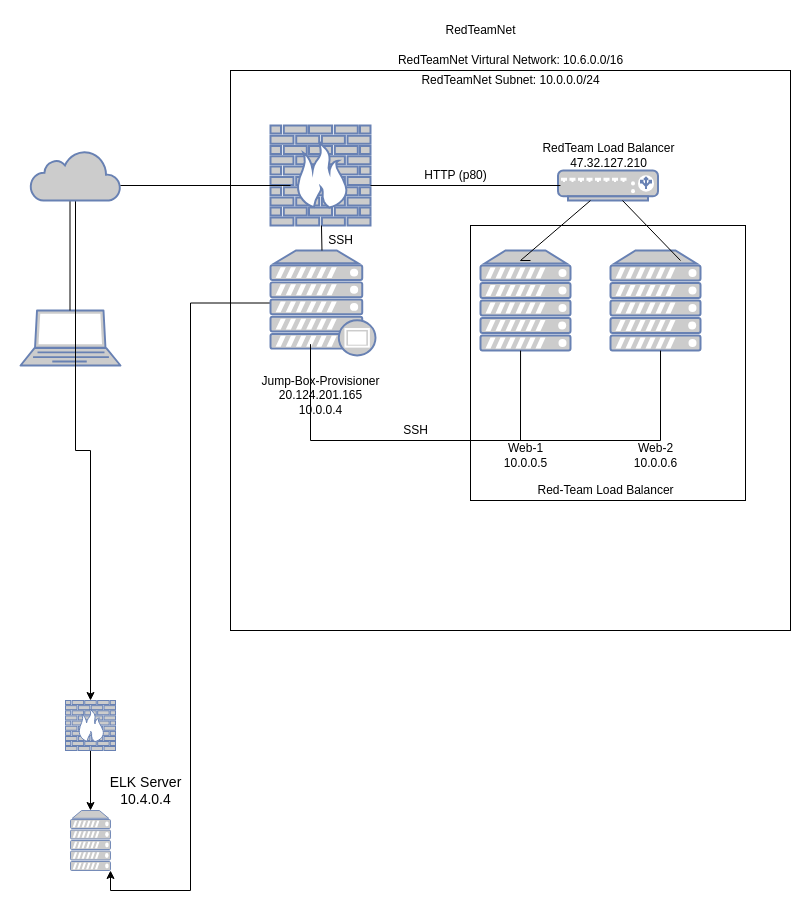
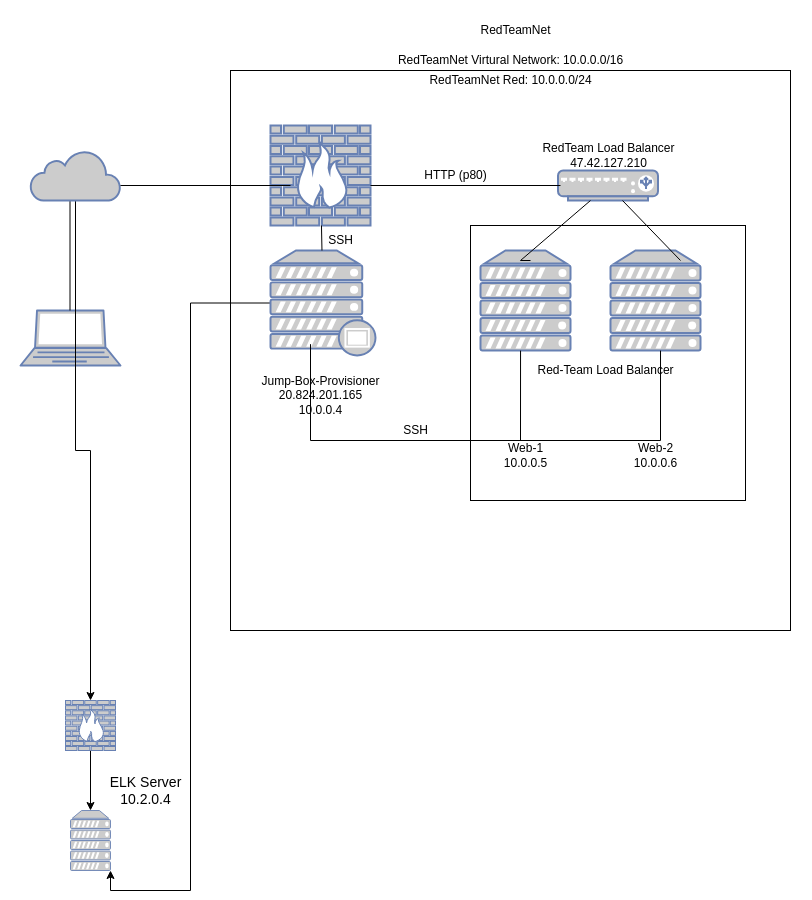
node "RedTeamNet": moved (481, 31) -> (516, 31)
node "RedTeamNet Virtural Network: 10.6.0.0/16": label "RedTeamNet Virtural Network: 10.6.0.0/16" -> "RedTeamNet Virtural Network: 10.0.0.0/16"
node "RedTeamNet Subnet: 10.0.0.0/24": label "RedTeamNet Subnet: 10.0.0.0/24" -> "RedTeamNet Red: 10.0.0.0/24"
node "RedTeam Load Balancer 47.32.127.210": label "RedTeam Load Balancer 47.32.127.210" -> "RedTeam Load Balancer 47.42.127.210"
node "Jump-Box-Provisioner 20.124.201.165 10.0.0.4": label "Jump-Box-Provisioner 20.124.201.165 10.0.0.4" -> "Jump-Box-Provisioner 20.824.201.165 10.0.0.4"
node "Red-Team Load Balancer": moved (606, 491) -> (606, 371)
node "ELK Server 10.4.0.4": label "ELK Server 10.4.0.4" -> "ELK Server 10.2.0.4"
